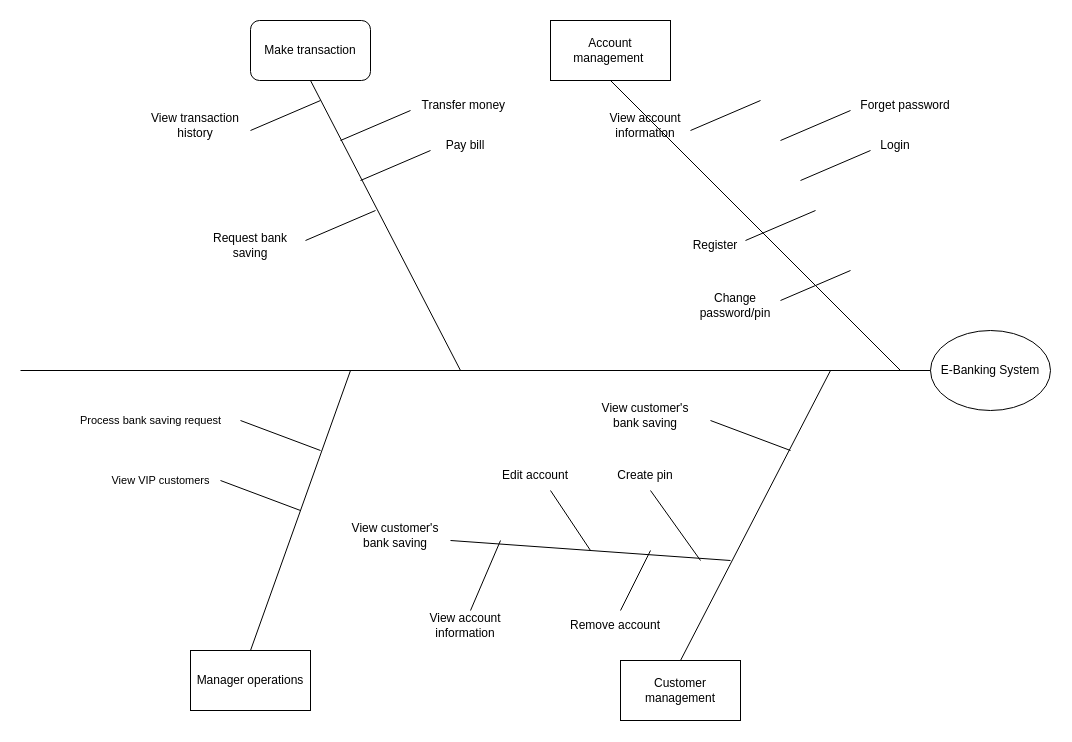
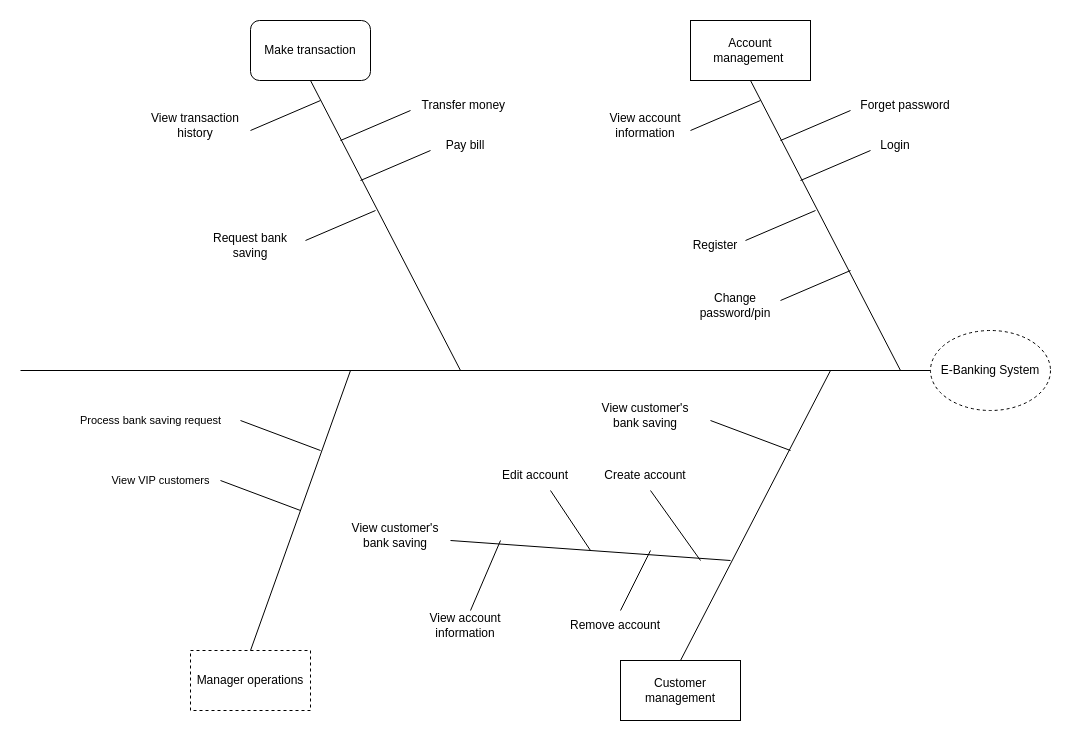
node "Account management": moved (611, 51) -> (751, 51)
node "E-Banking System": style solid -> dashed
node "Create pin": label "Create pin" -> "Create account"
node "Manager operations": style solid -> dashed
